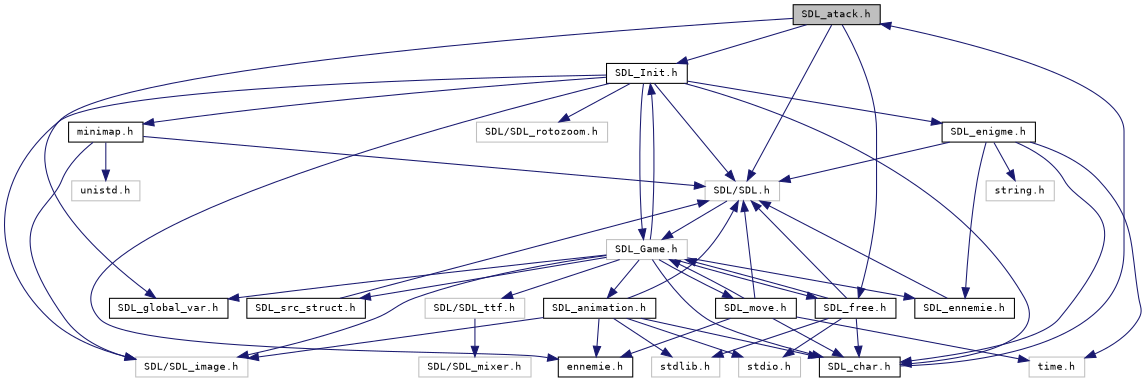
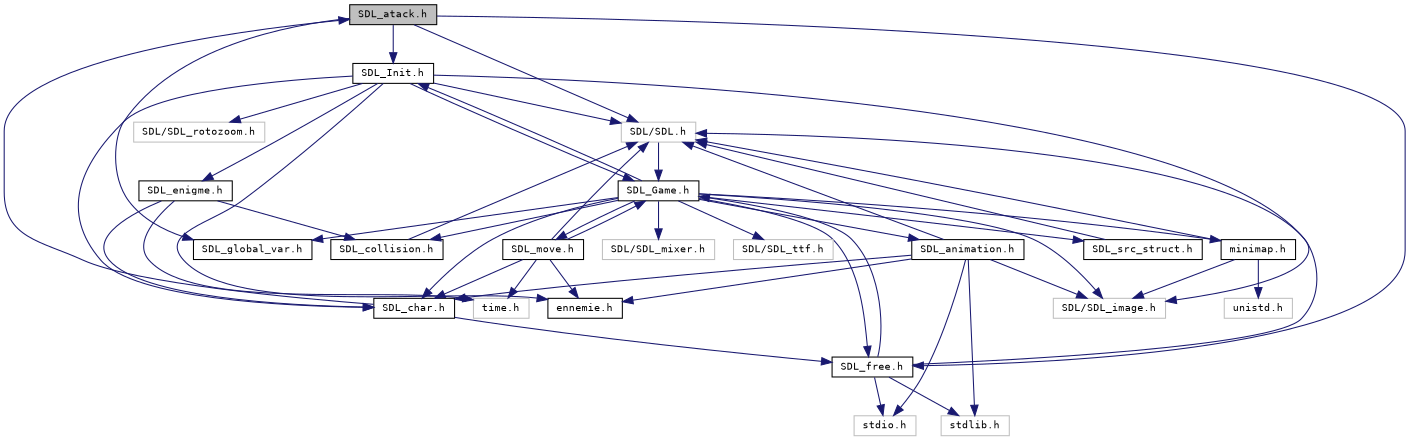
edge "SDL_Init.h" -> "minimap.h": now "SDL_Game.h" -> "minimap.h"
edge "SDL_enigme.h" -> "SDL/SDL.h": removed
node "string.h": removed
node "SDL_Game.h": color grey75 -> black
node "SDL_ennemie.h": label "SDL_ennemie.h" -> "SDL_collision.h"
edge "SDL/SDL_ttf.h" -> "SDL/SDL_mixer.h": now "SDL_Game.h" -> "SDL/SDL_mixer.h"
edge "SDL_free.h" -> "SDL_char.h": reversed
